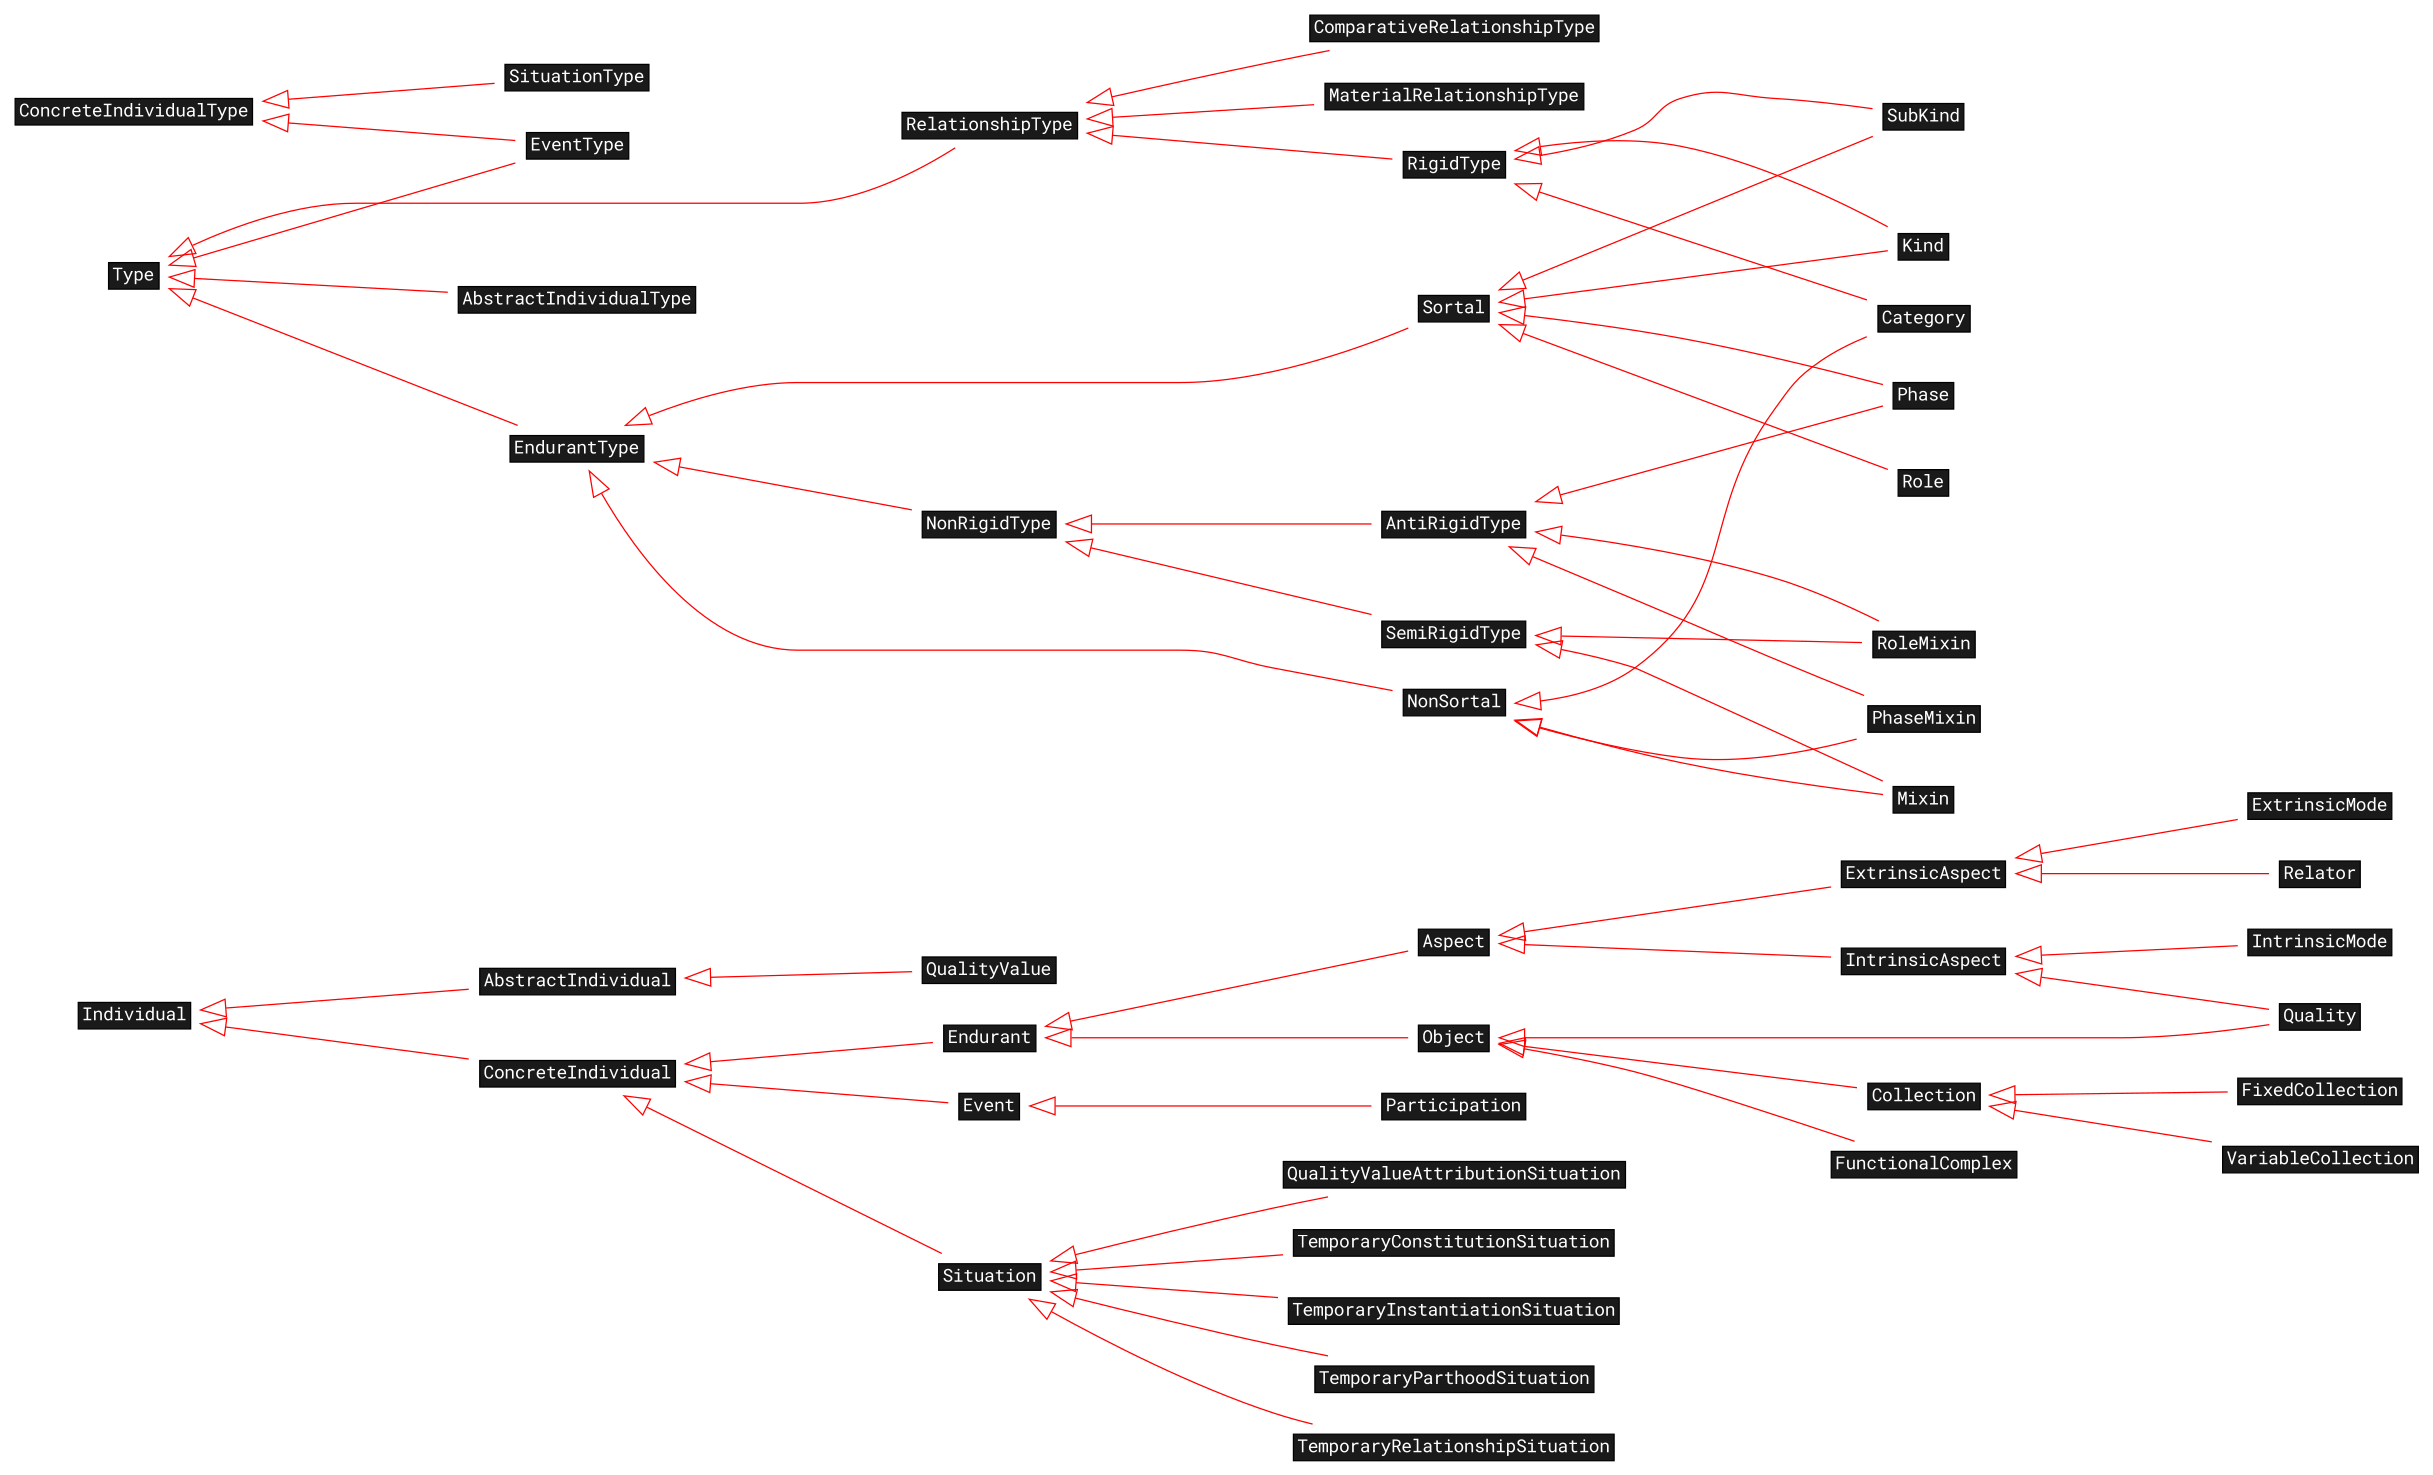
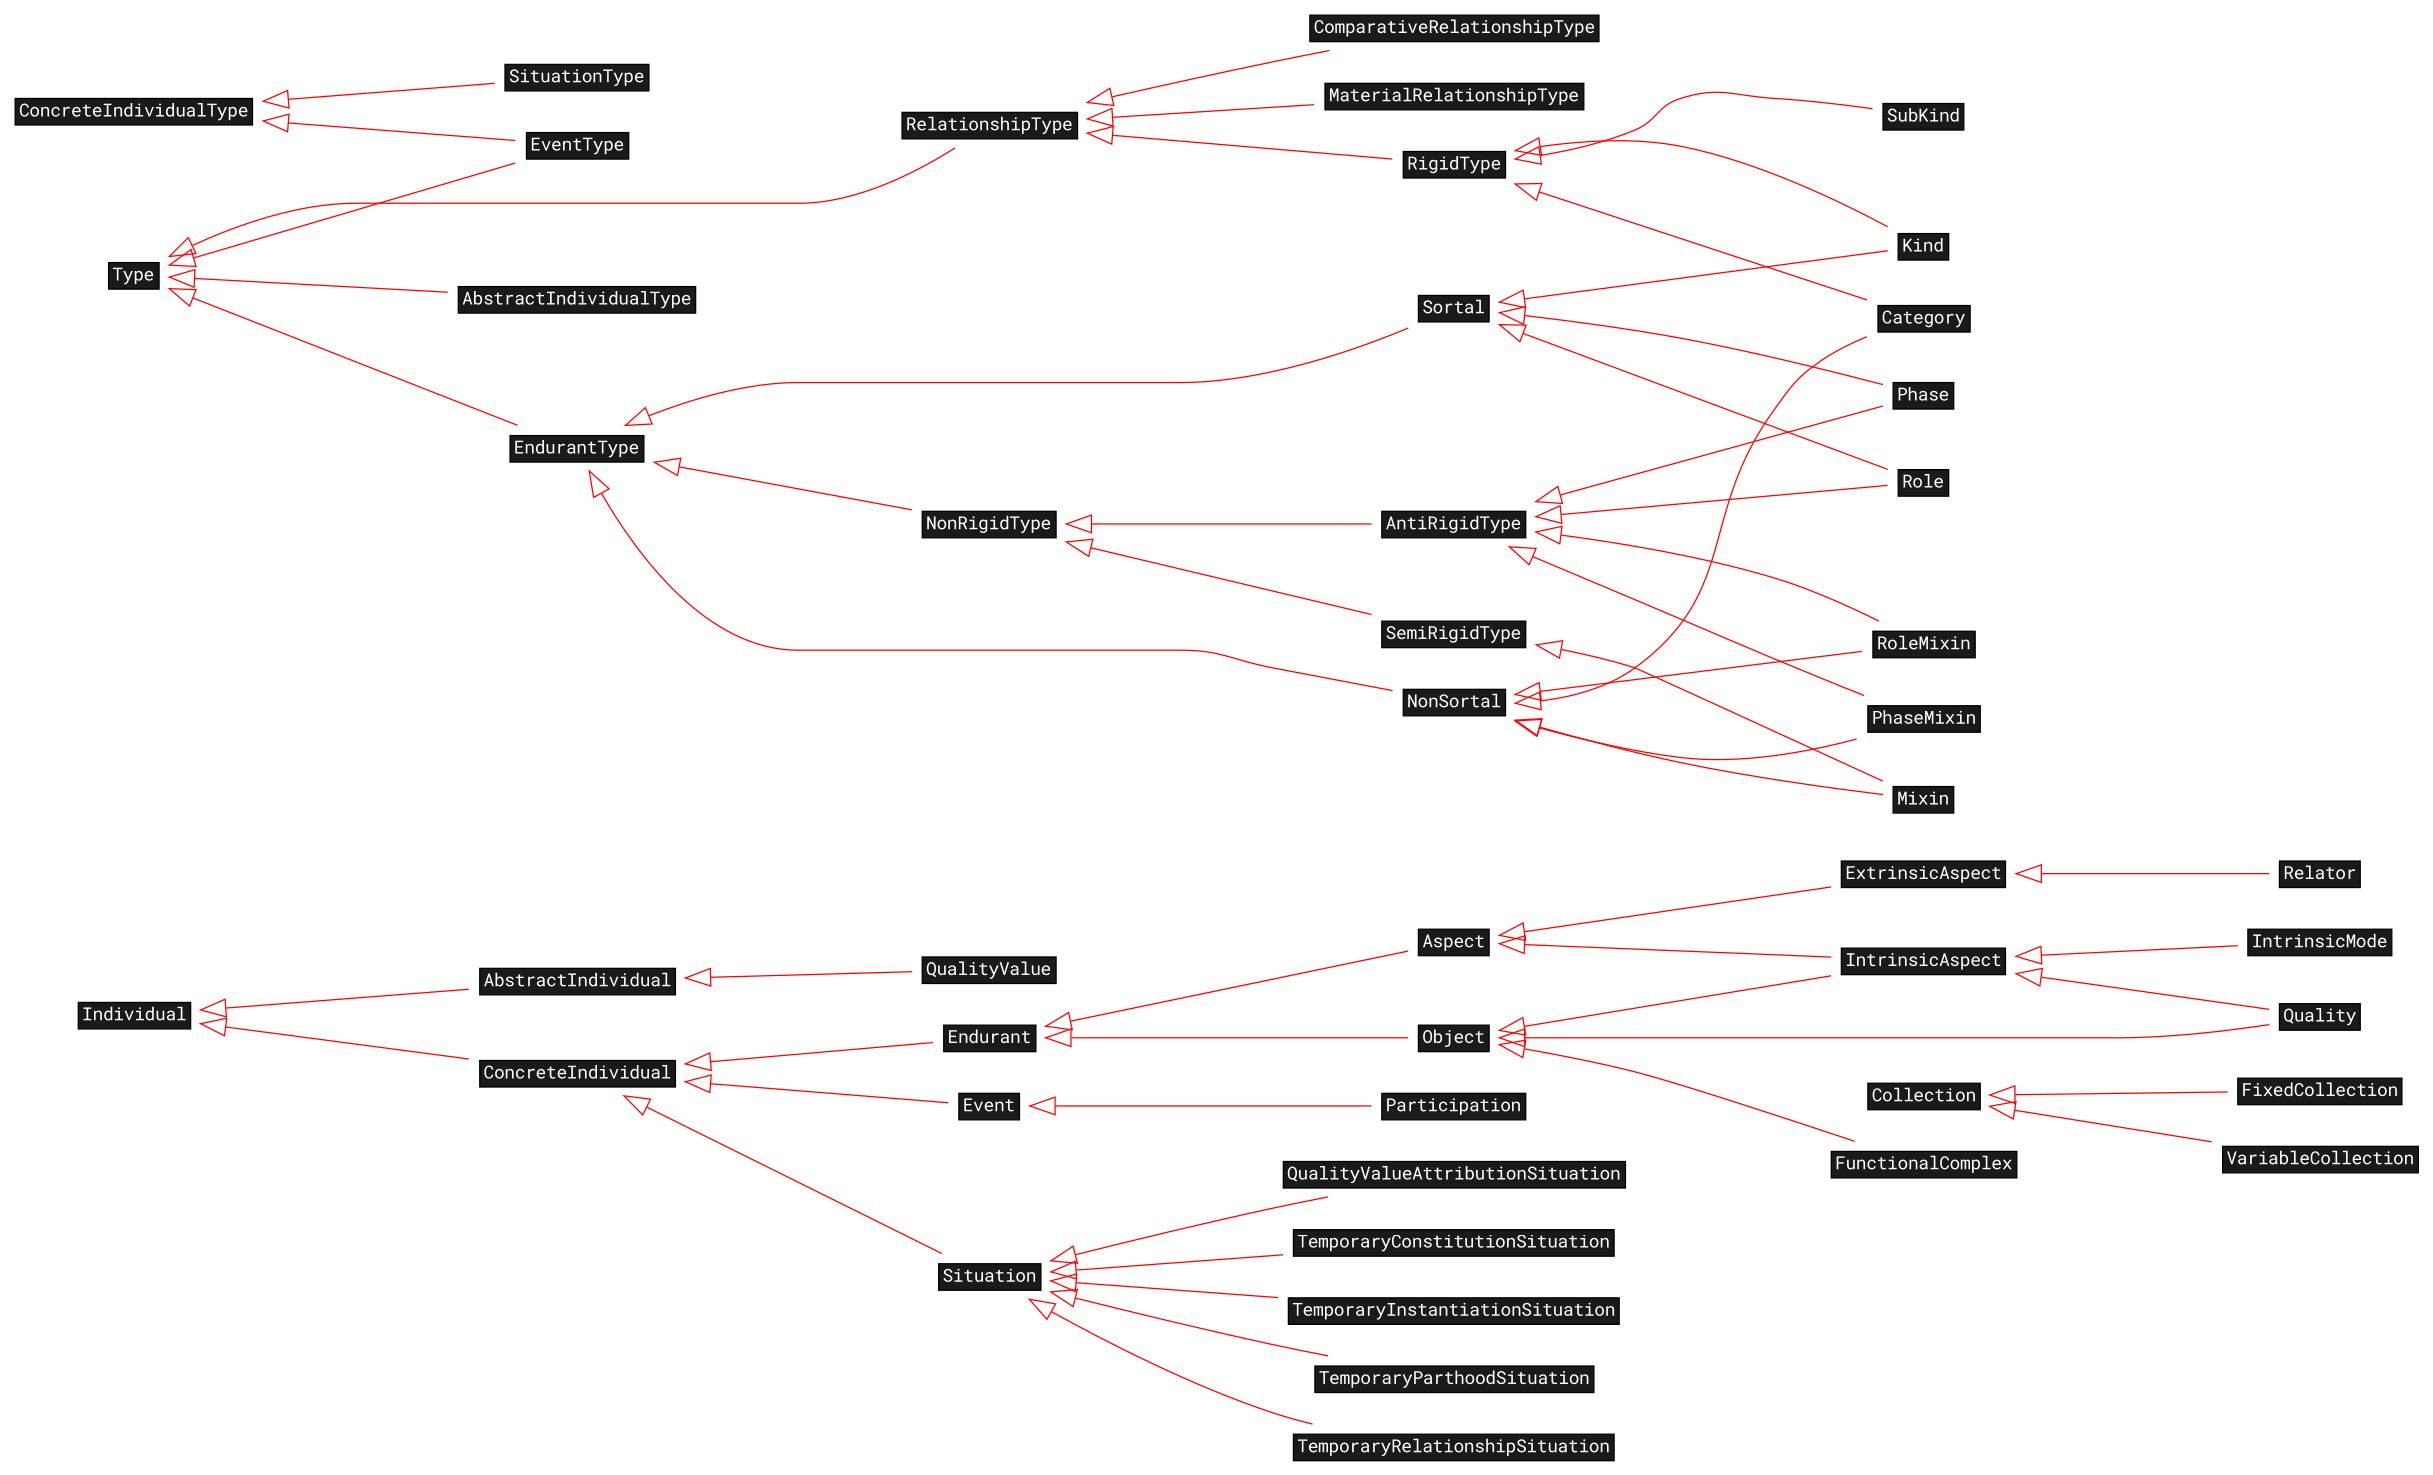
edge "SubKind" -> "Sortal": removed
edge "Role" -> "AntiRigidType": added
edge "RoleMixin" -> "SemiRigidType": now "RoleMixin" -> "NonSortal"
node "ExtrinsicMode": removed
edge "Collection" -> "Object": now "IntrinsicAspect" -> "Object"
